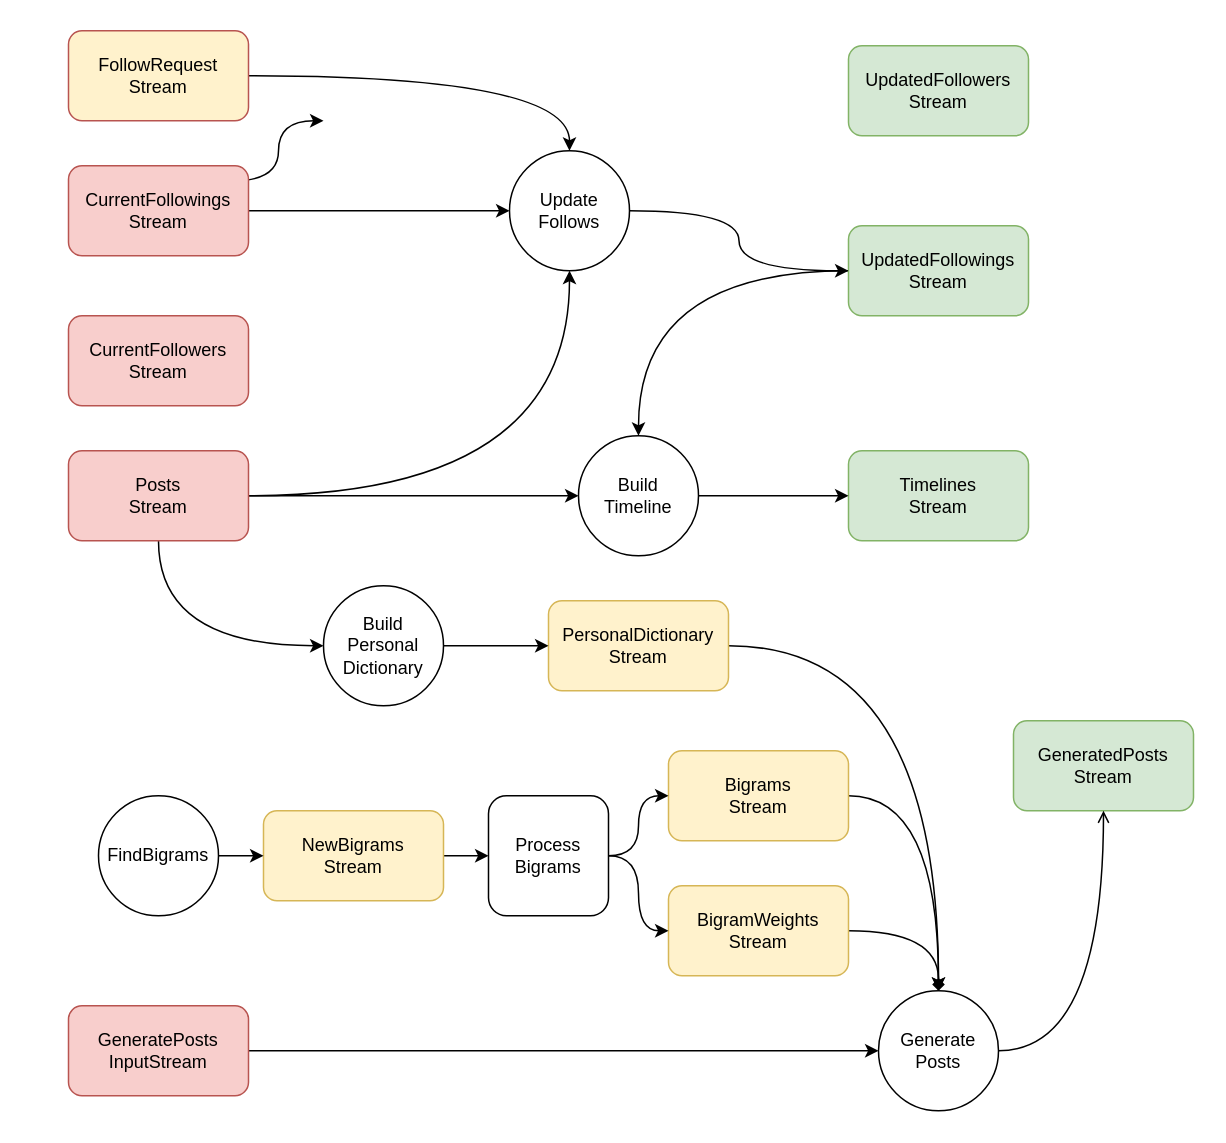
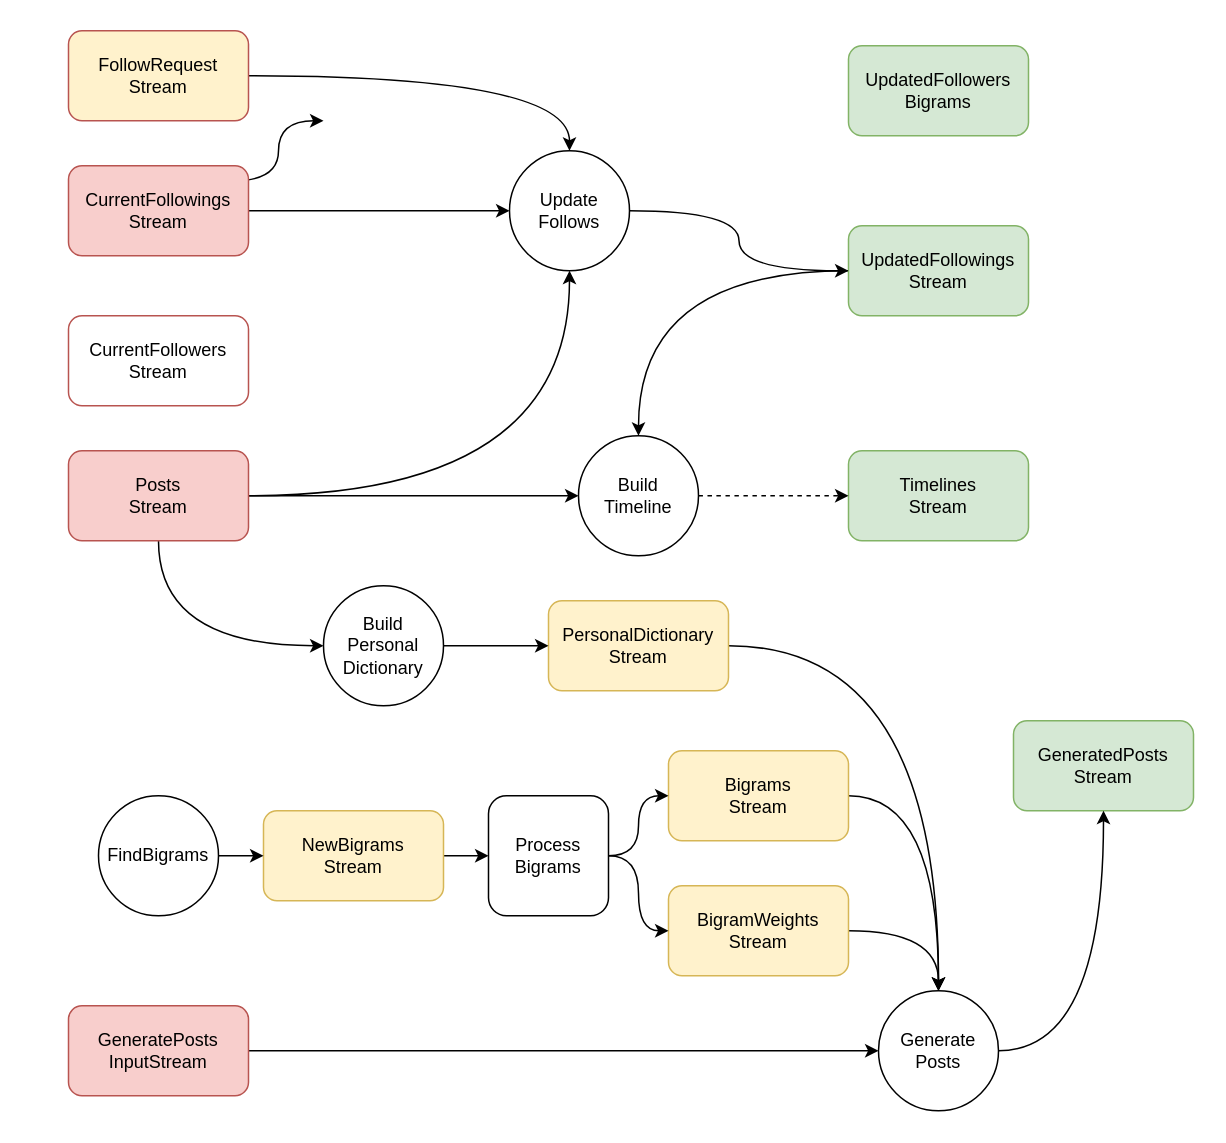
node "UpdatedFollowers Stream": label "UpdatedFollowers Stream" -> "UpdatedFollowers Bigrams"
node "CurrentFollowers Stream": fillcolor #f8cecc -> #ffffff
edge "Build Timeline" -> "Timelines Stream": style solid -> dashed
edge "Generate Posts" -> "GeneratedPosts Stream": arrowhead open -> classic
edge "BigramWeights Stream" -> "Generate Posts": arrowhead diamond -> classic
